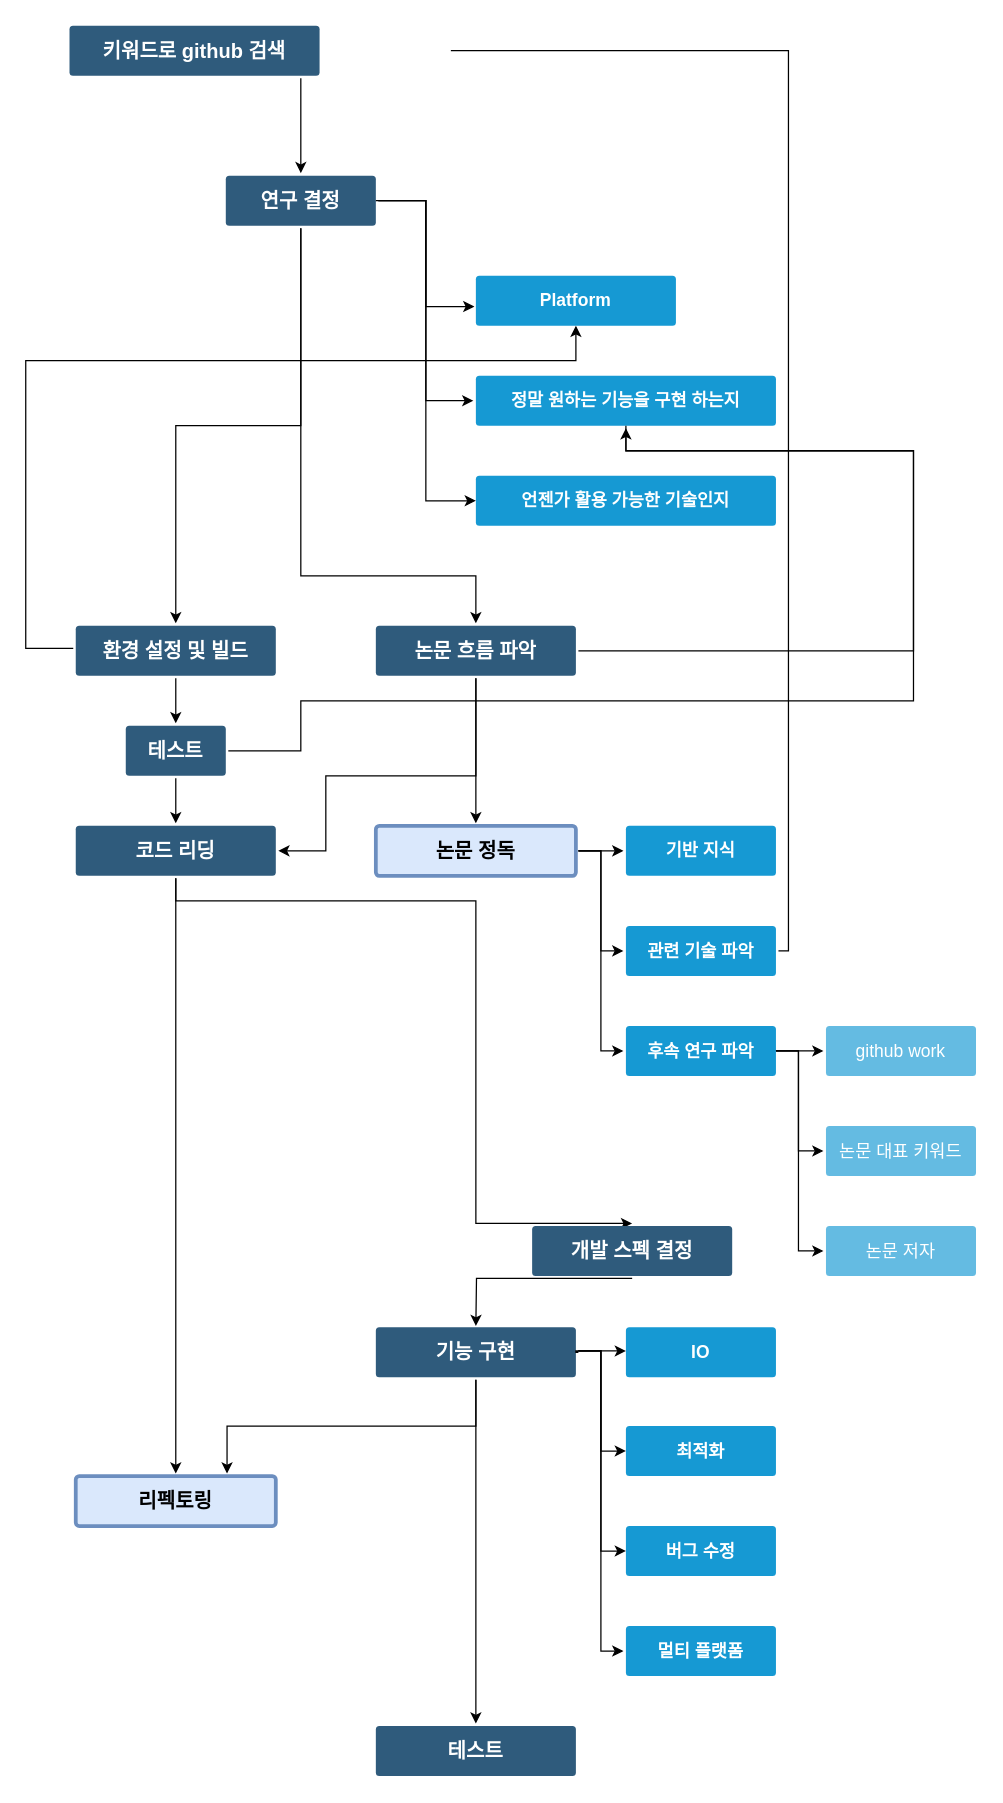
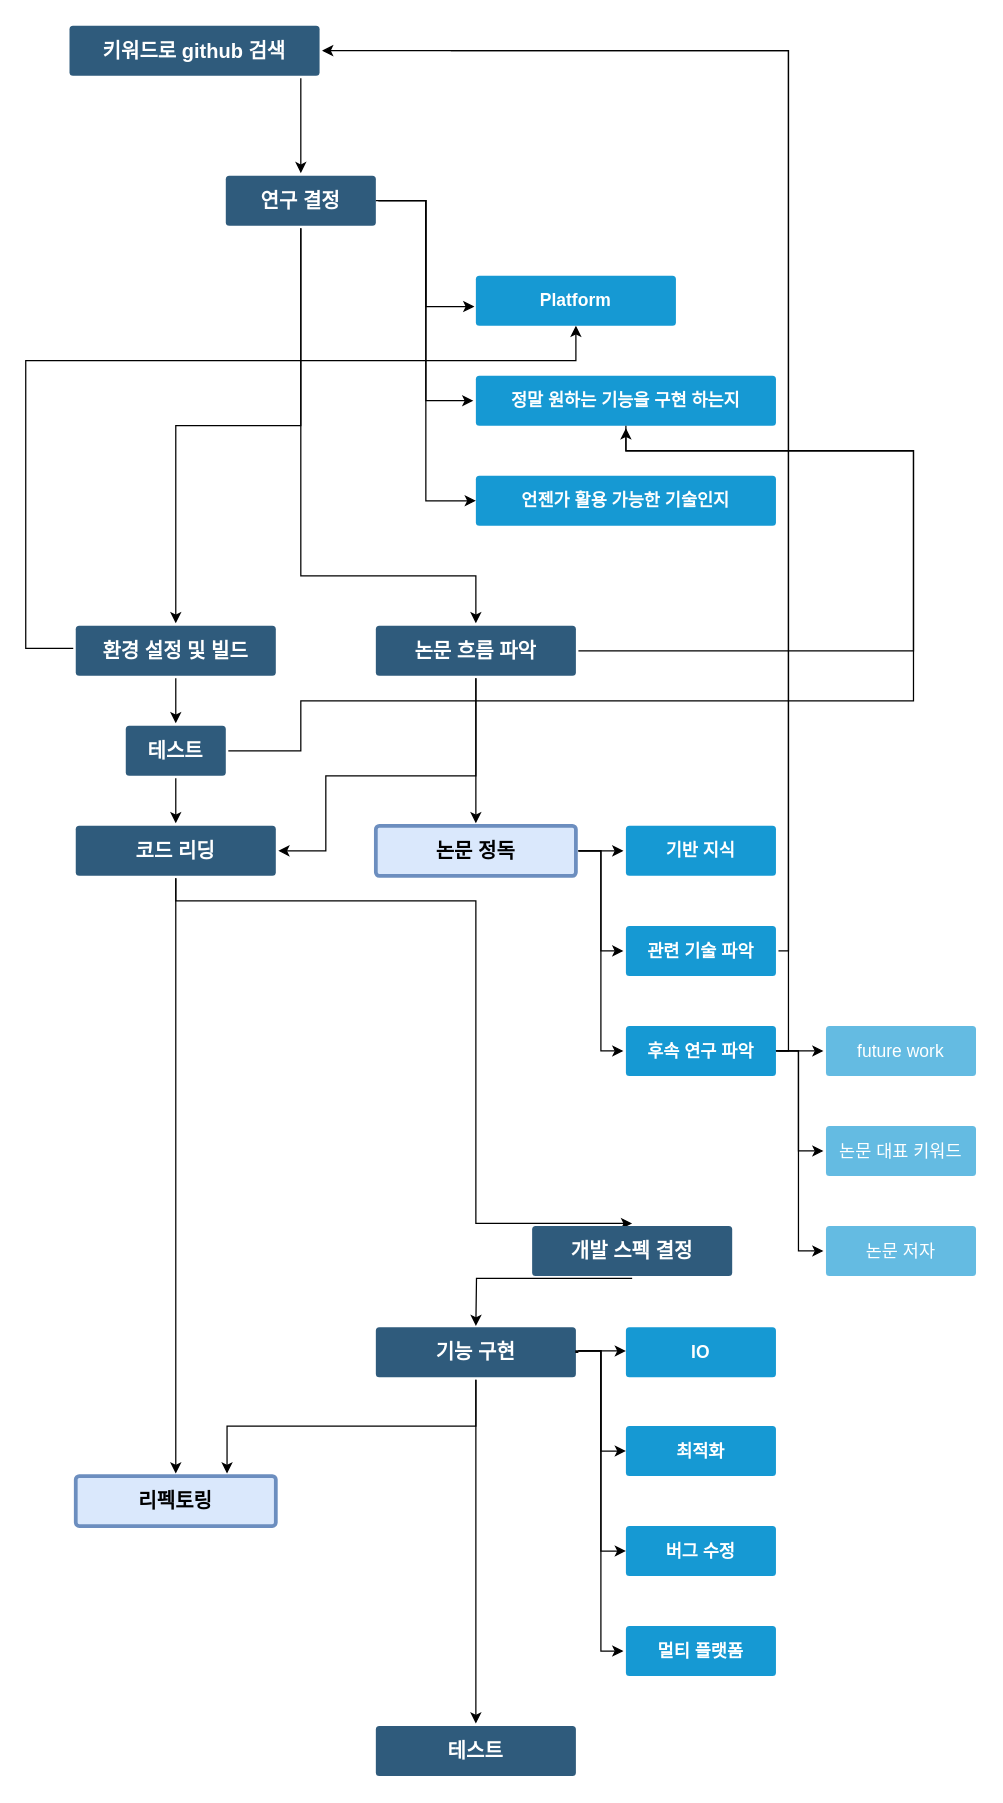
edge "후속 연구 파악" -> "키워드로 github 검색": added
node "github work": label "github work" -> "future work"
